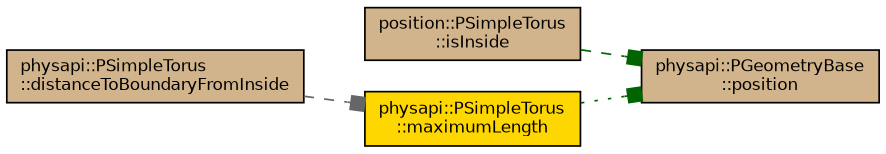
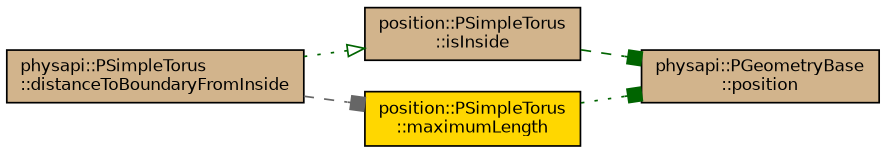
edge "physapi::PSimpleTorus ::distanceToBoundaryFromInside" -> "position::PSimpleTorus ::isInside": added
node "physapi::PSimpleTorus ::maximumLength": label "physapi::PSimpleTorus ::maximumLength" -> "position::PSimpleTorus ::maximumLength"
